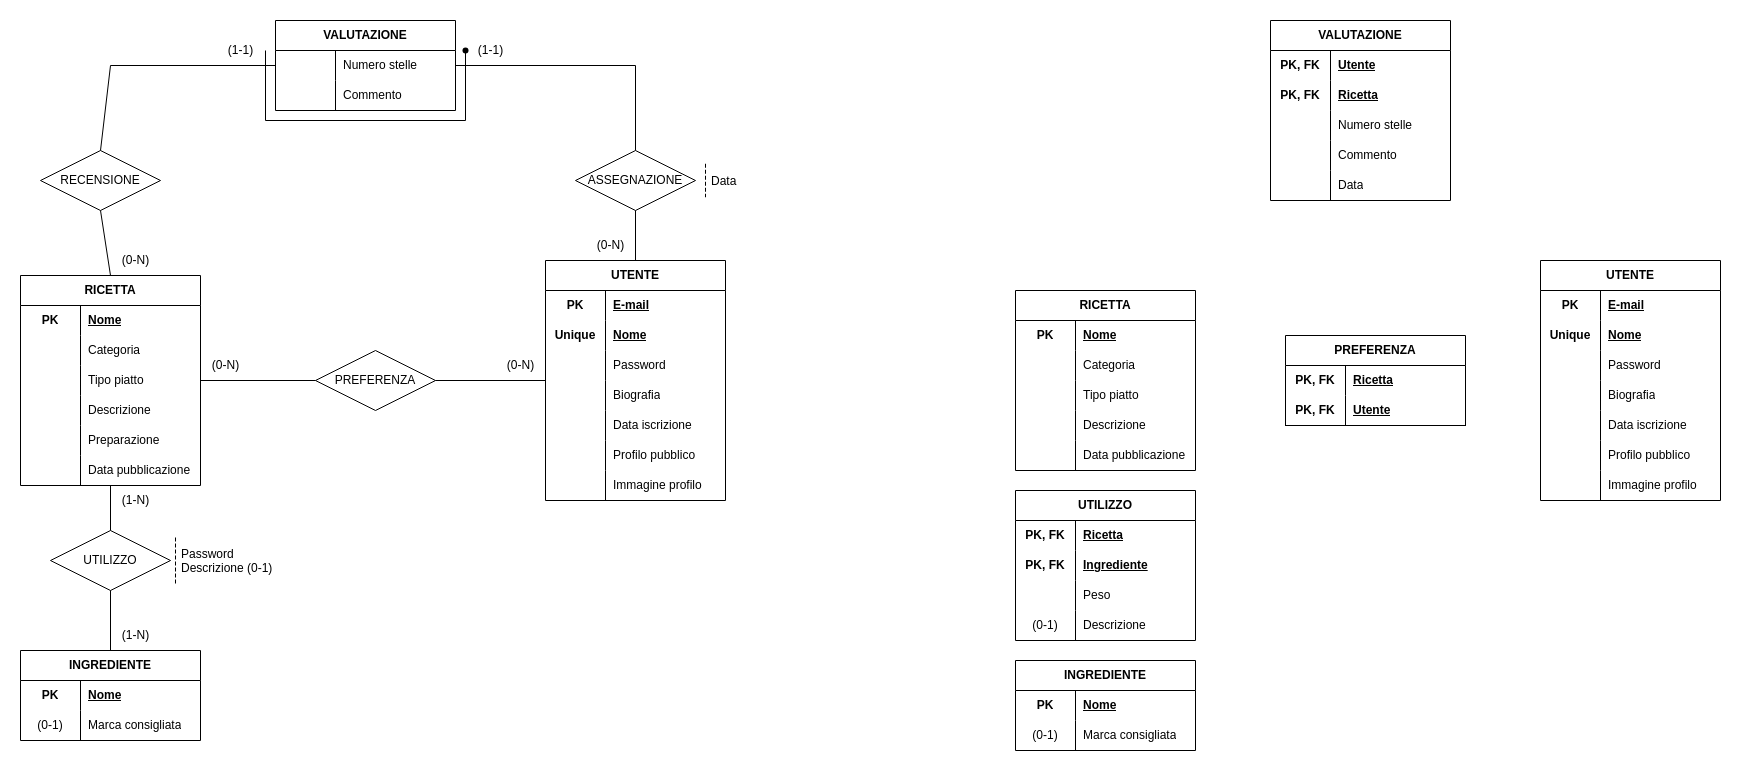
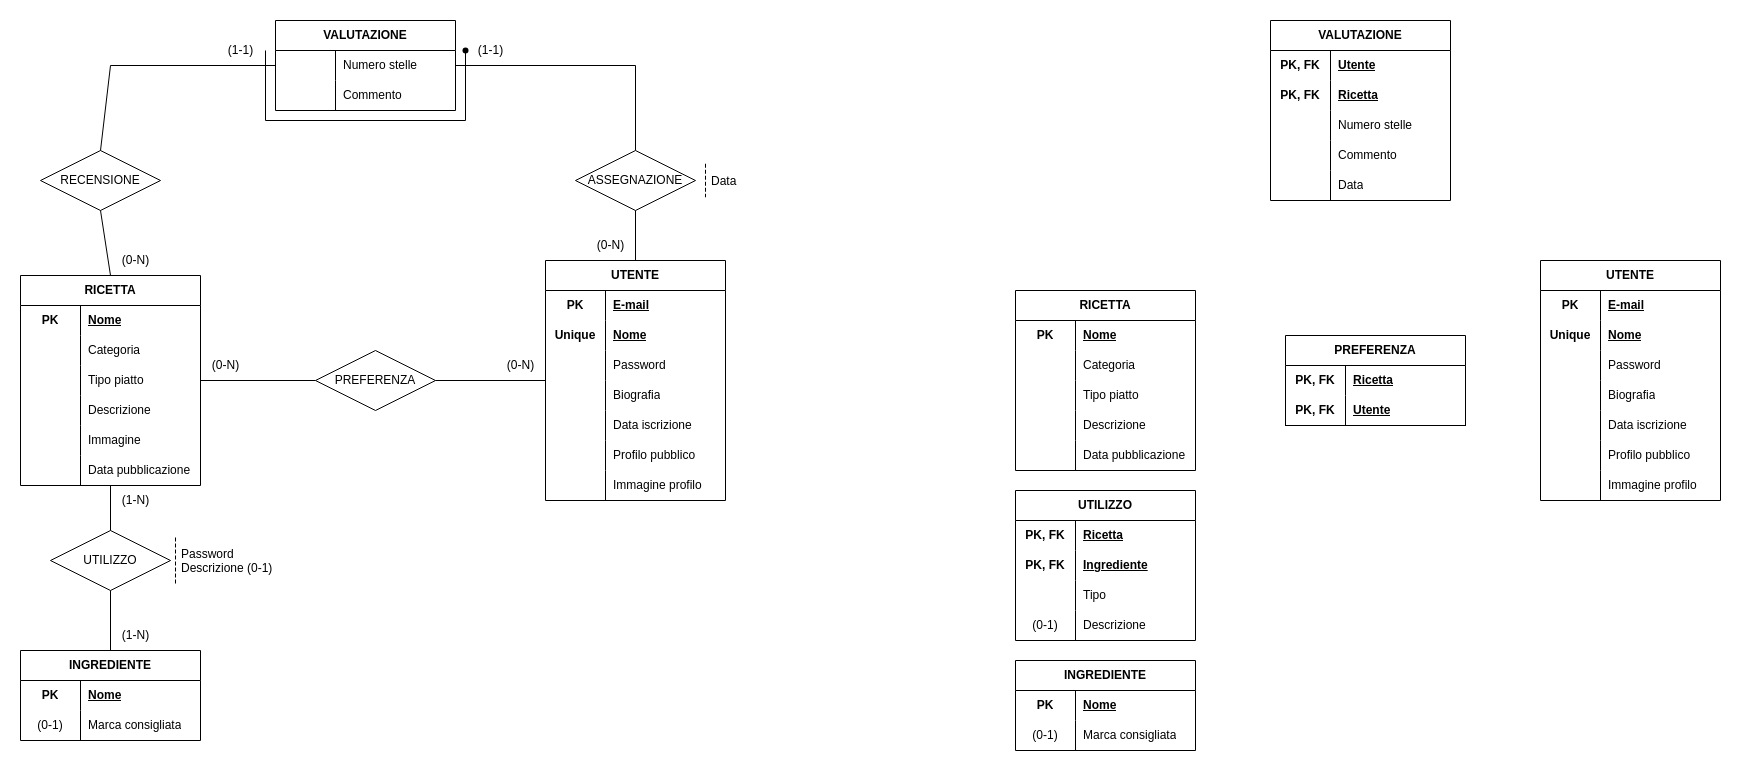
node "Preparazione": label "Preparazione" -> "Immagine"
node "Peso": label "Peso" -> "Tipo"
